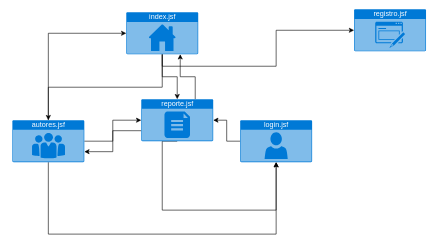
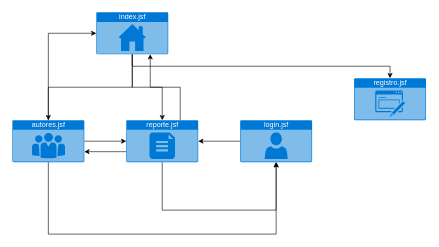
node "registro.jsf": moved (390, 30) -> (390, 99)
node "index.jsf": moved (162, 33) -> (132, 33)
node "reporte.jsf": moved (177, 120) -> (162, 141)
